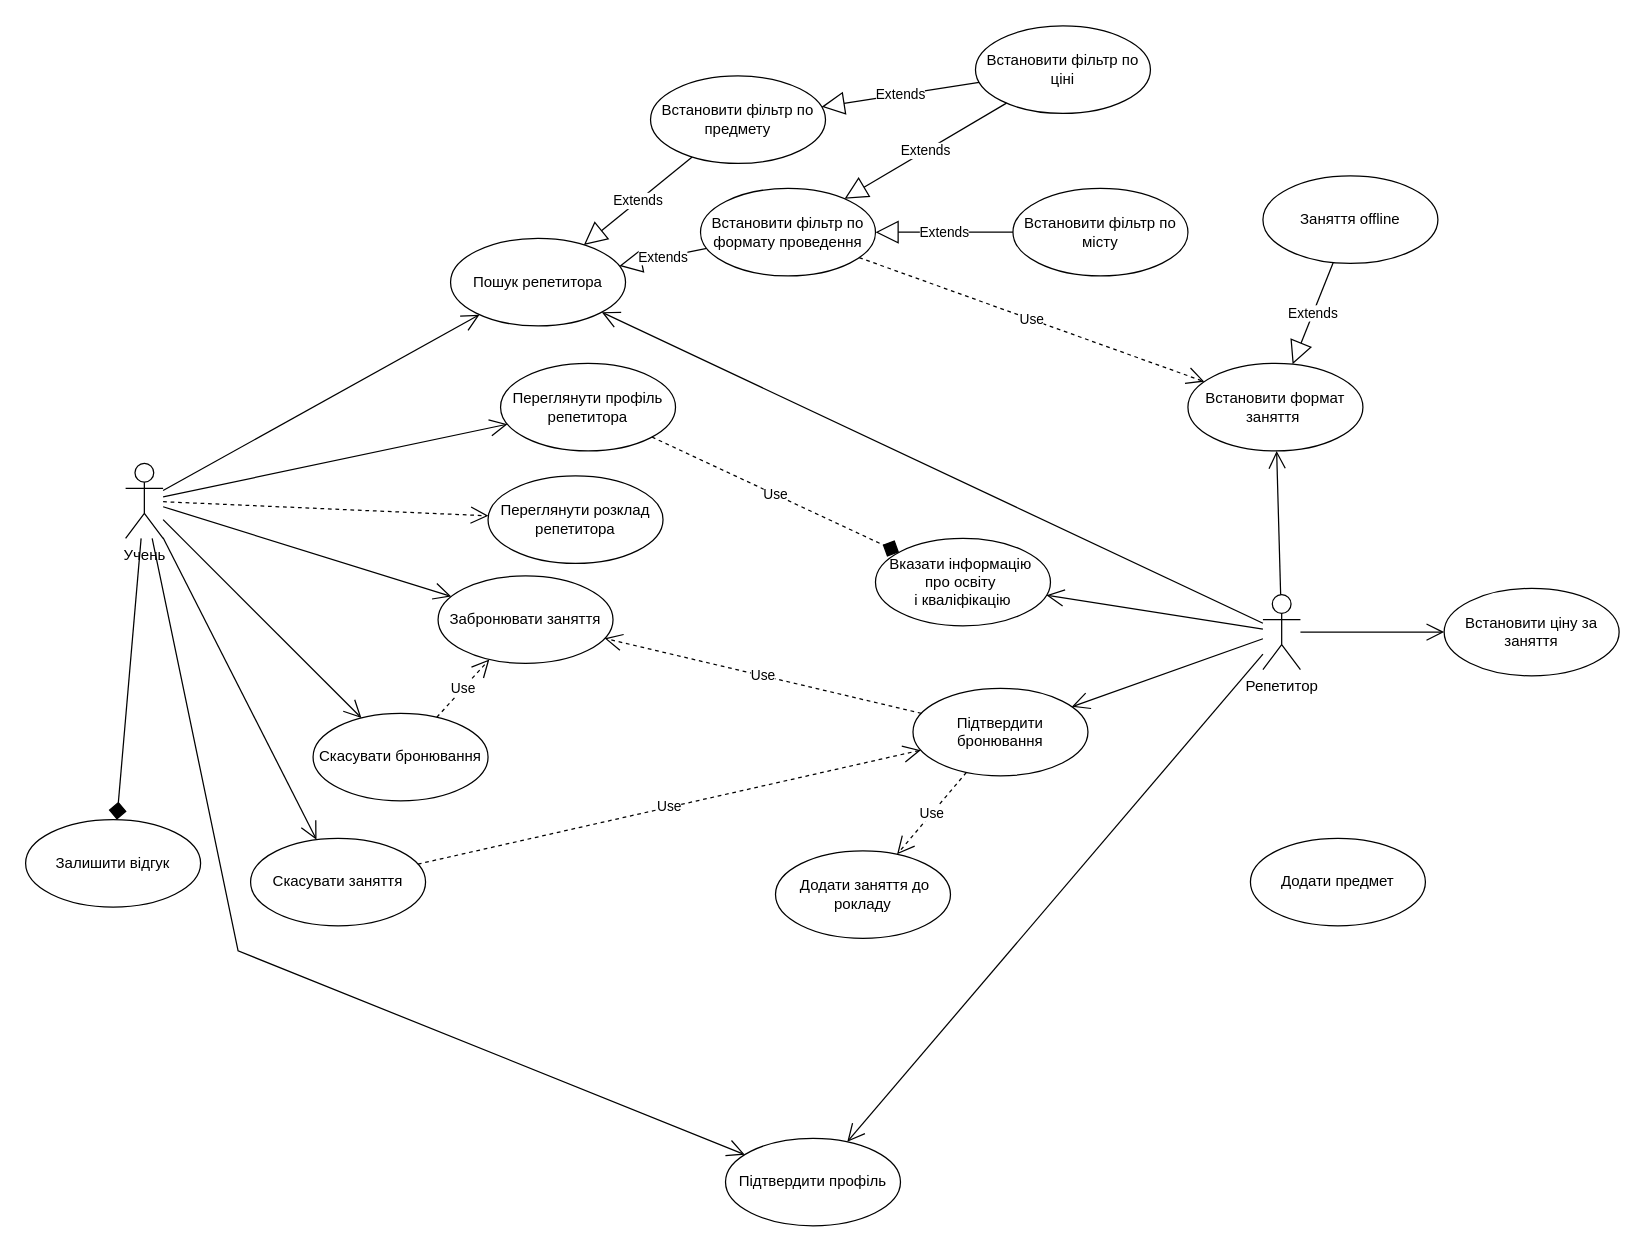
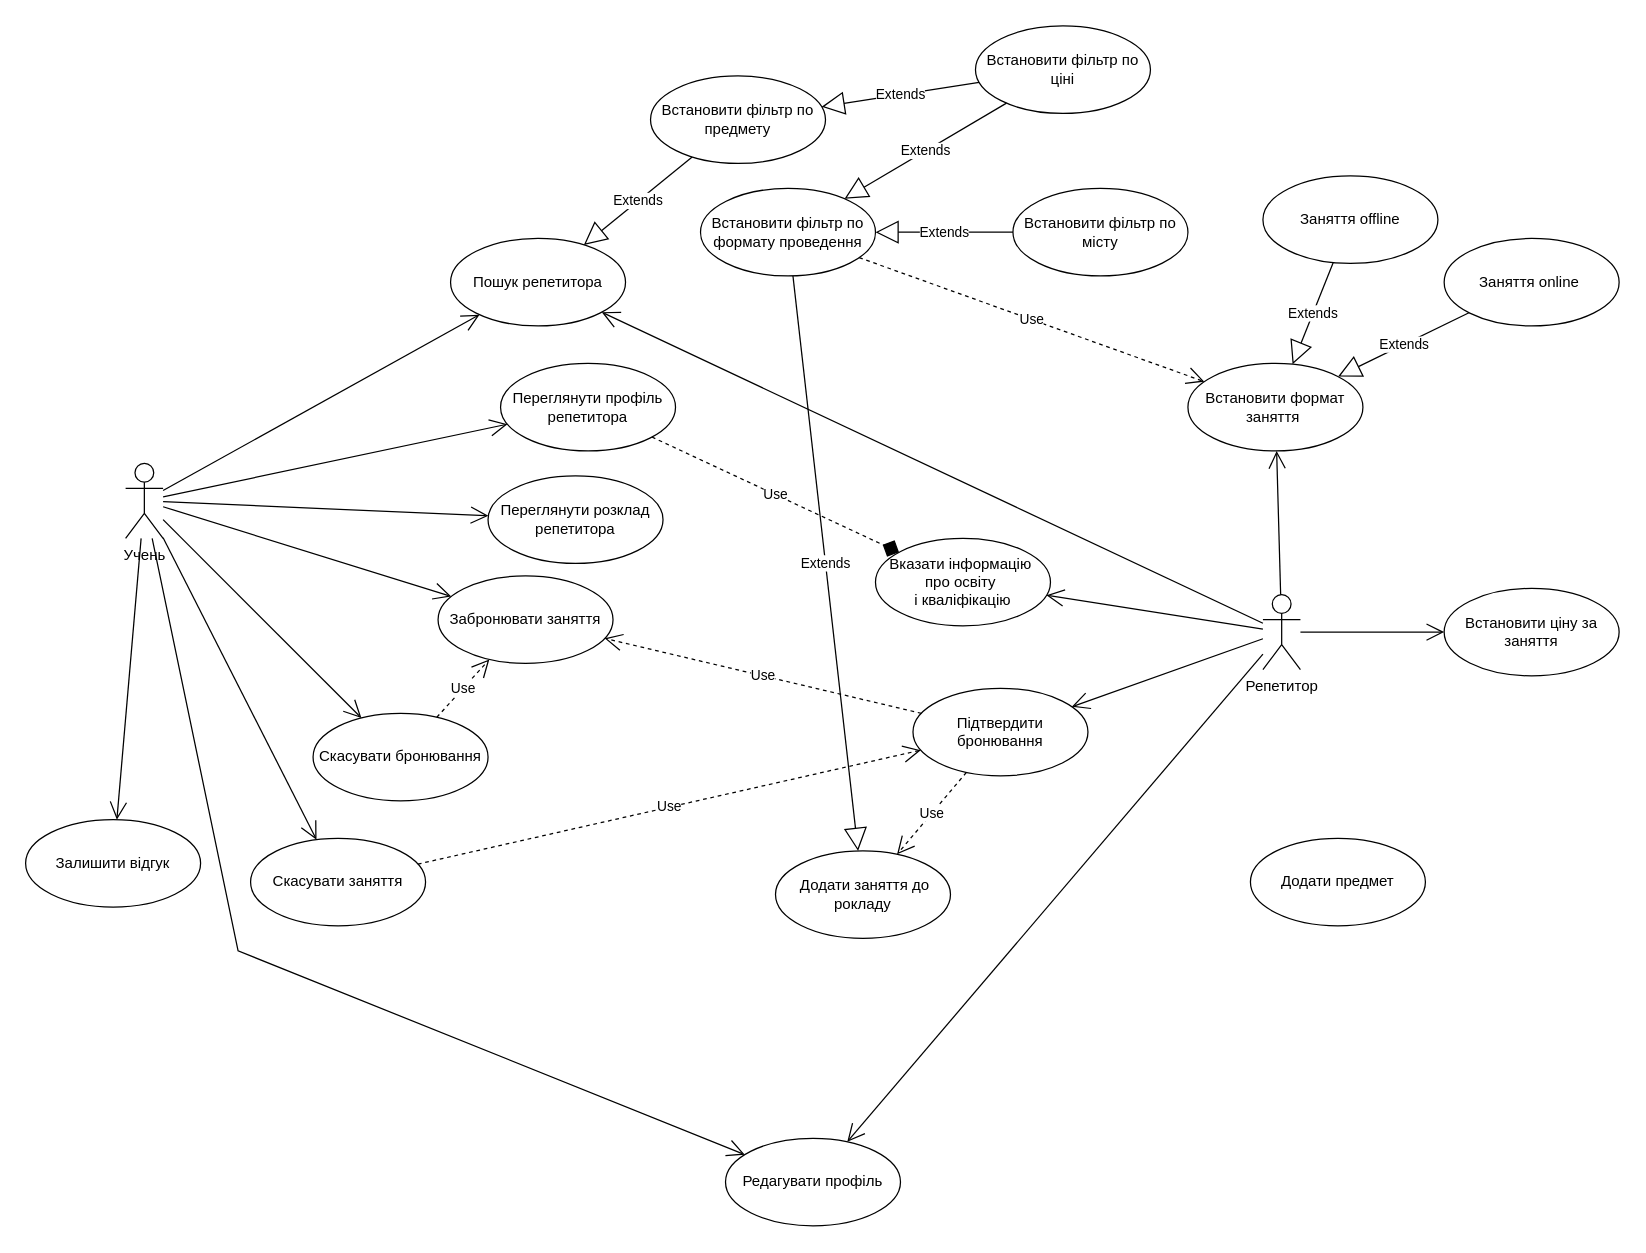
edge "Встановити фільтр по формату проведення" -> "Пошук репетитора": now "Встановити фільтр по формату проведення" -> "Додати заняття до рокладу"
node "Заняття online": added
edge "Заняття online" -> "Встановити формат заняття": added, label "Extends"
edge "Учень" -> "Переглянути розклад репетитора": style dashed -> solid
edge "Учень" -> "Залишити відгук": arrowhead diamond -> open
node "Підтвердити профіль": label "Підтвердити профіль" -> "Редагувати профіль"
